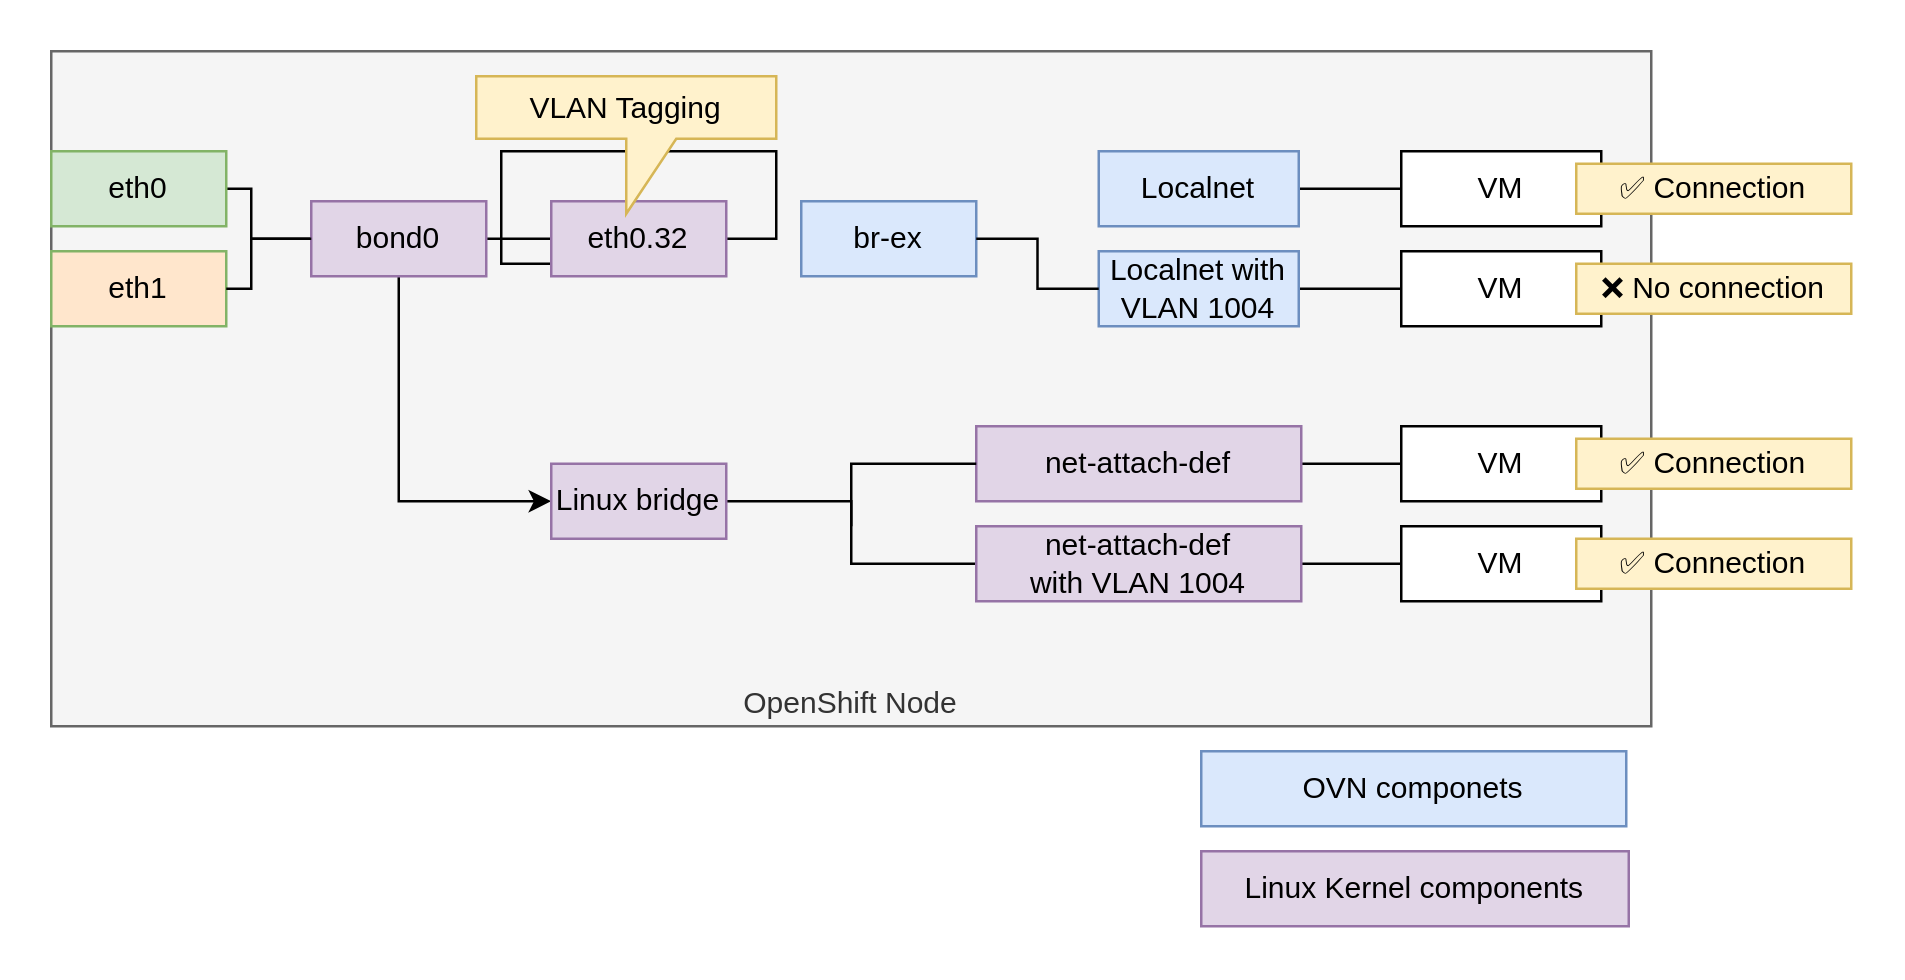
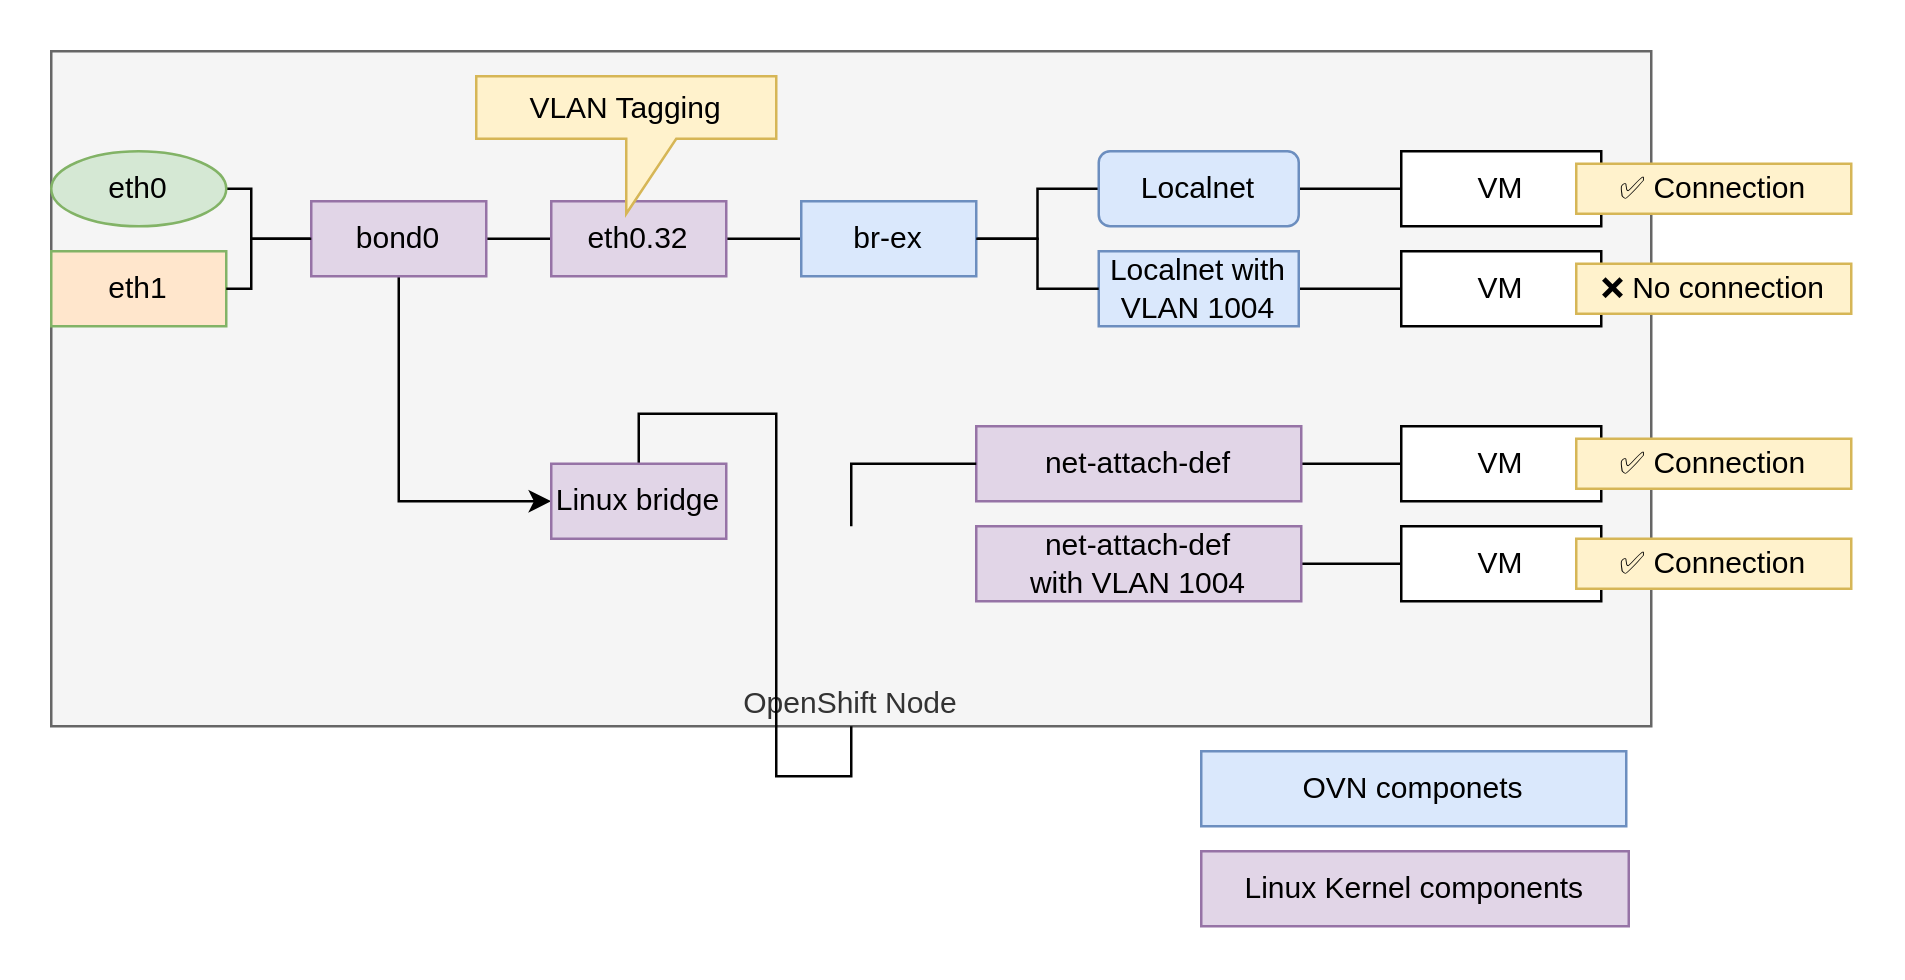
edge "VLAN Tagging" -- "eth0.32": now "br-ex" -- "eth0.32"
node "eth0": shape rectangle -> ellipse
edge "Localnet" -- "br-ex": added
node "Localnet": shape rectangle -> rounded rectangle
edge "Linux bridge" -- "net-attach-def with VLAN 1004": now "Linux bridge" -- "OpenShift Node"
